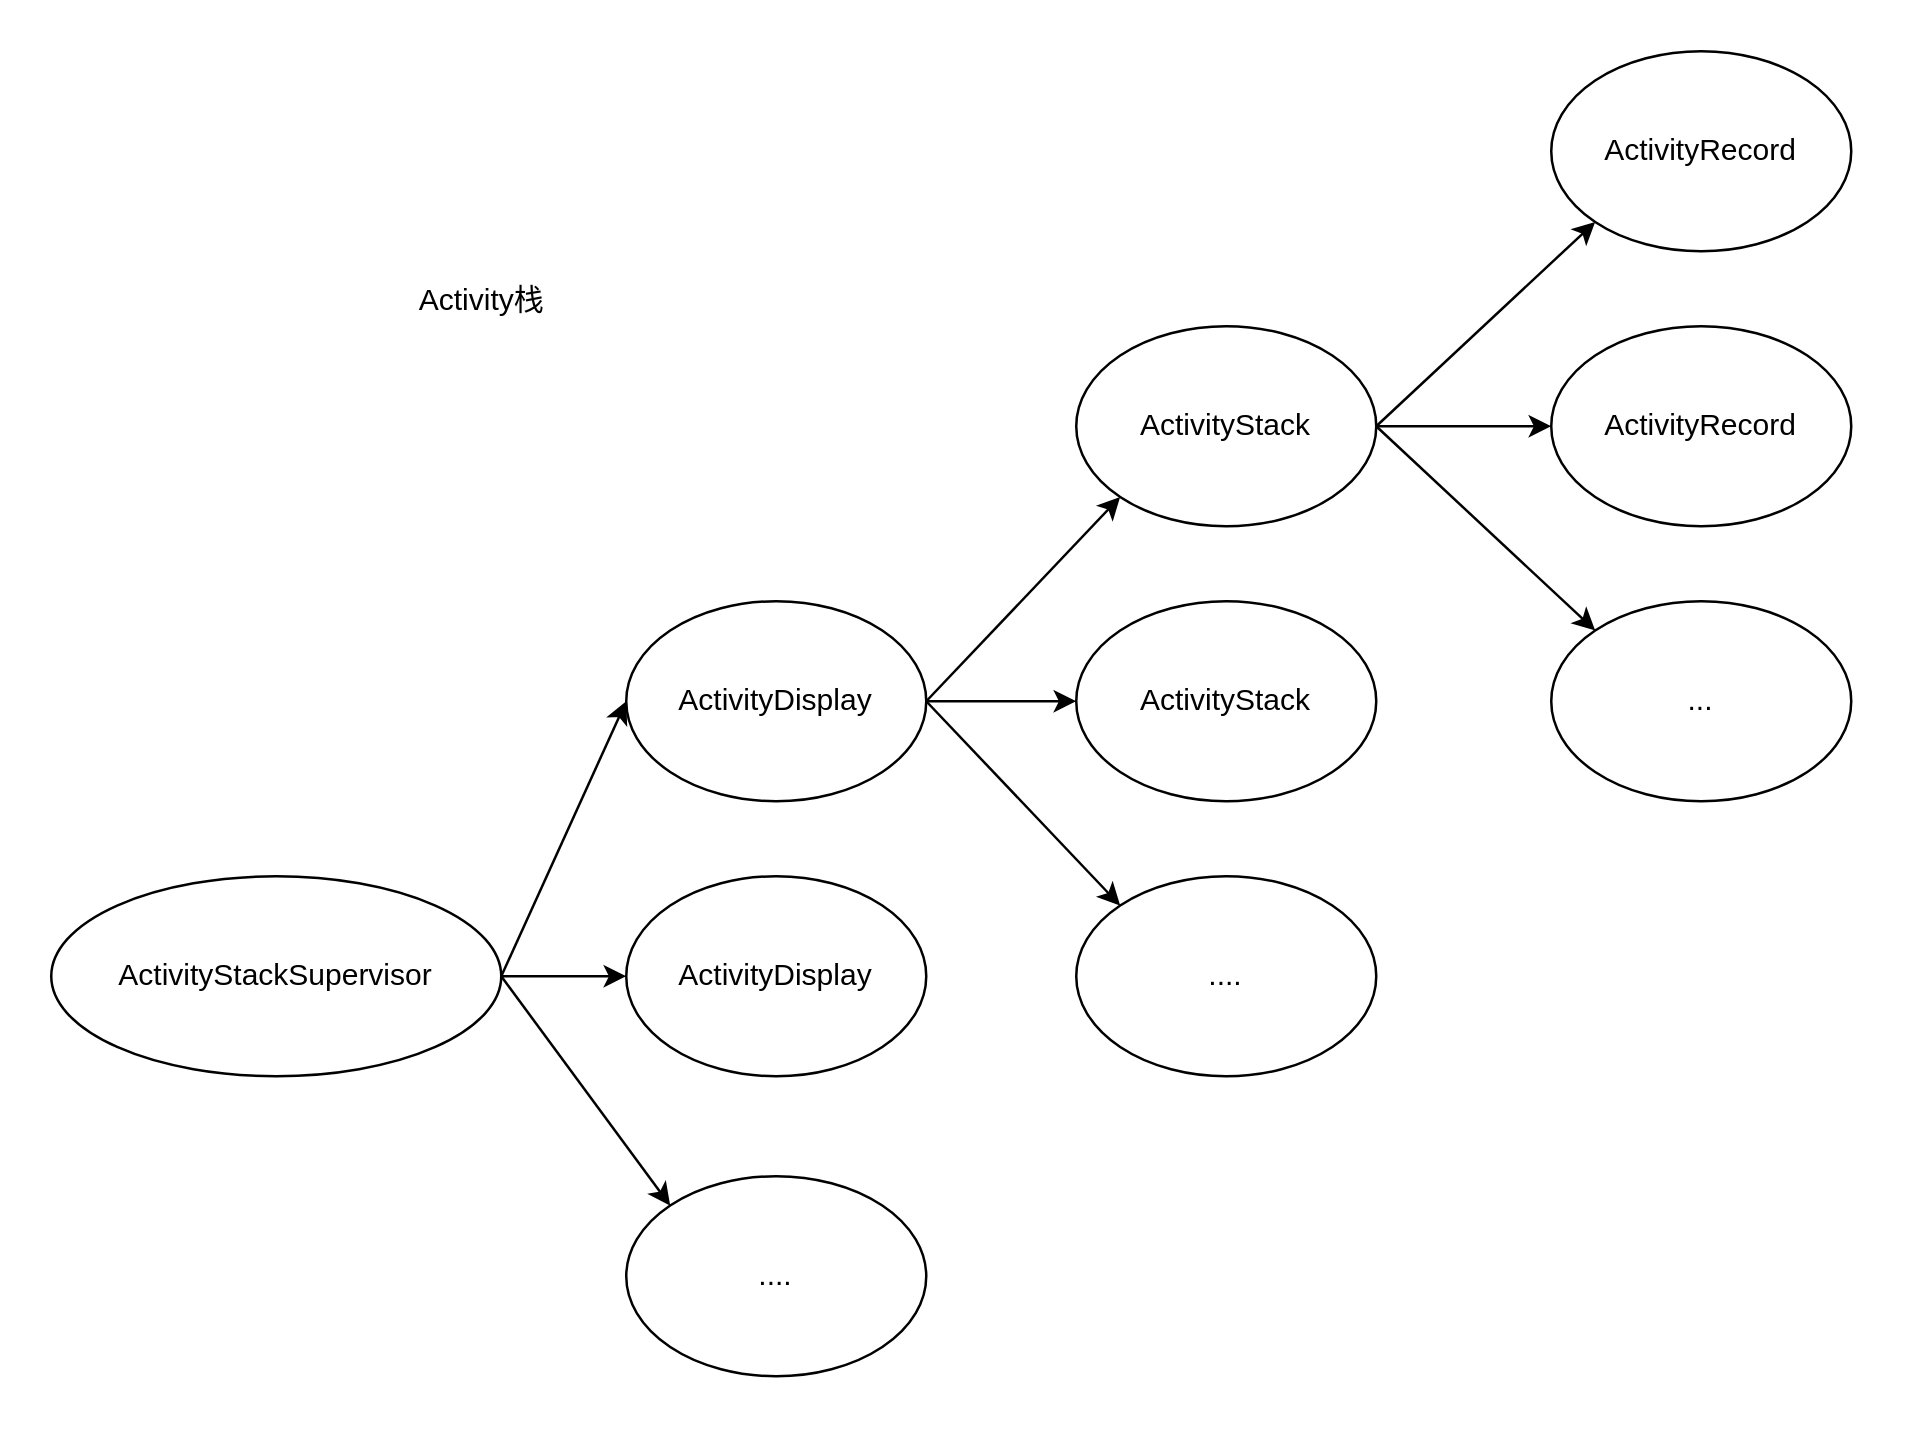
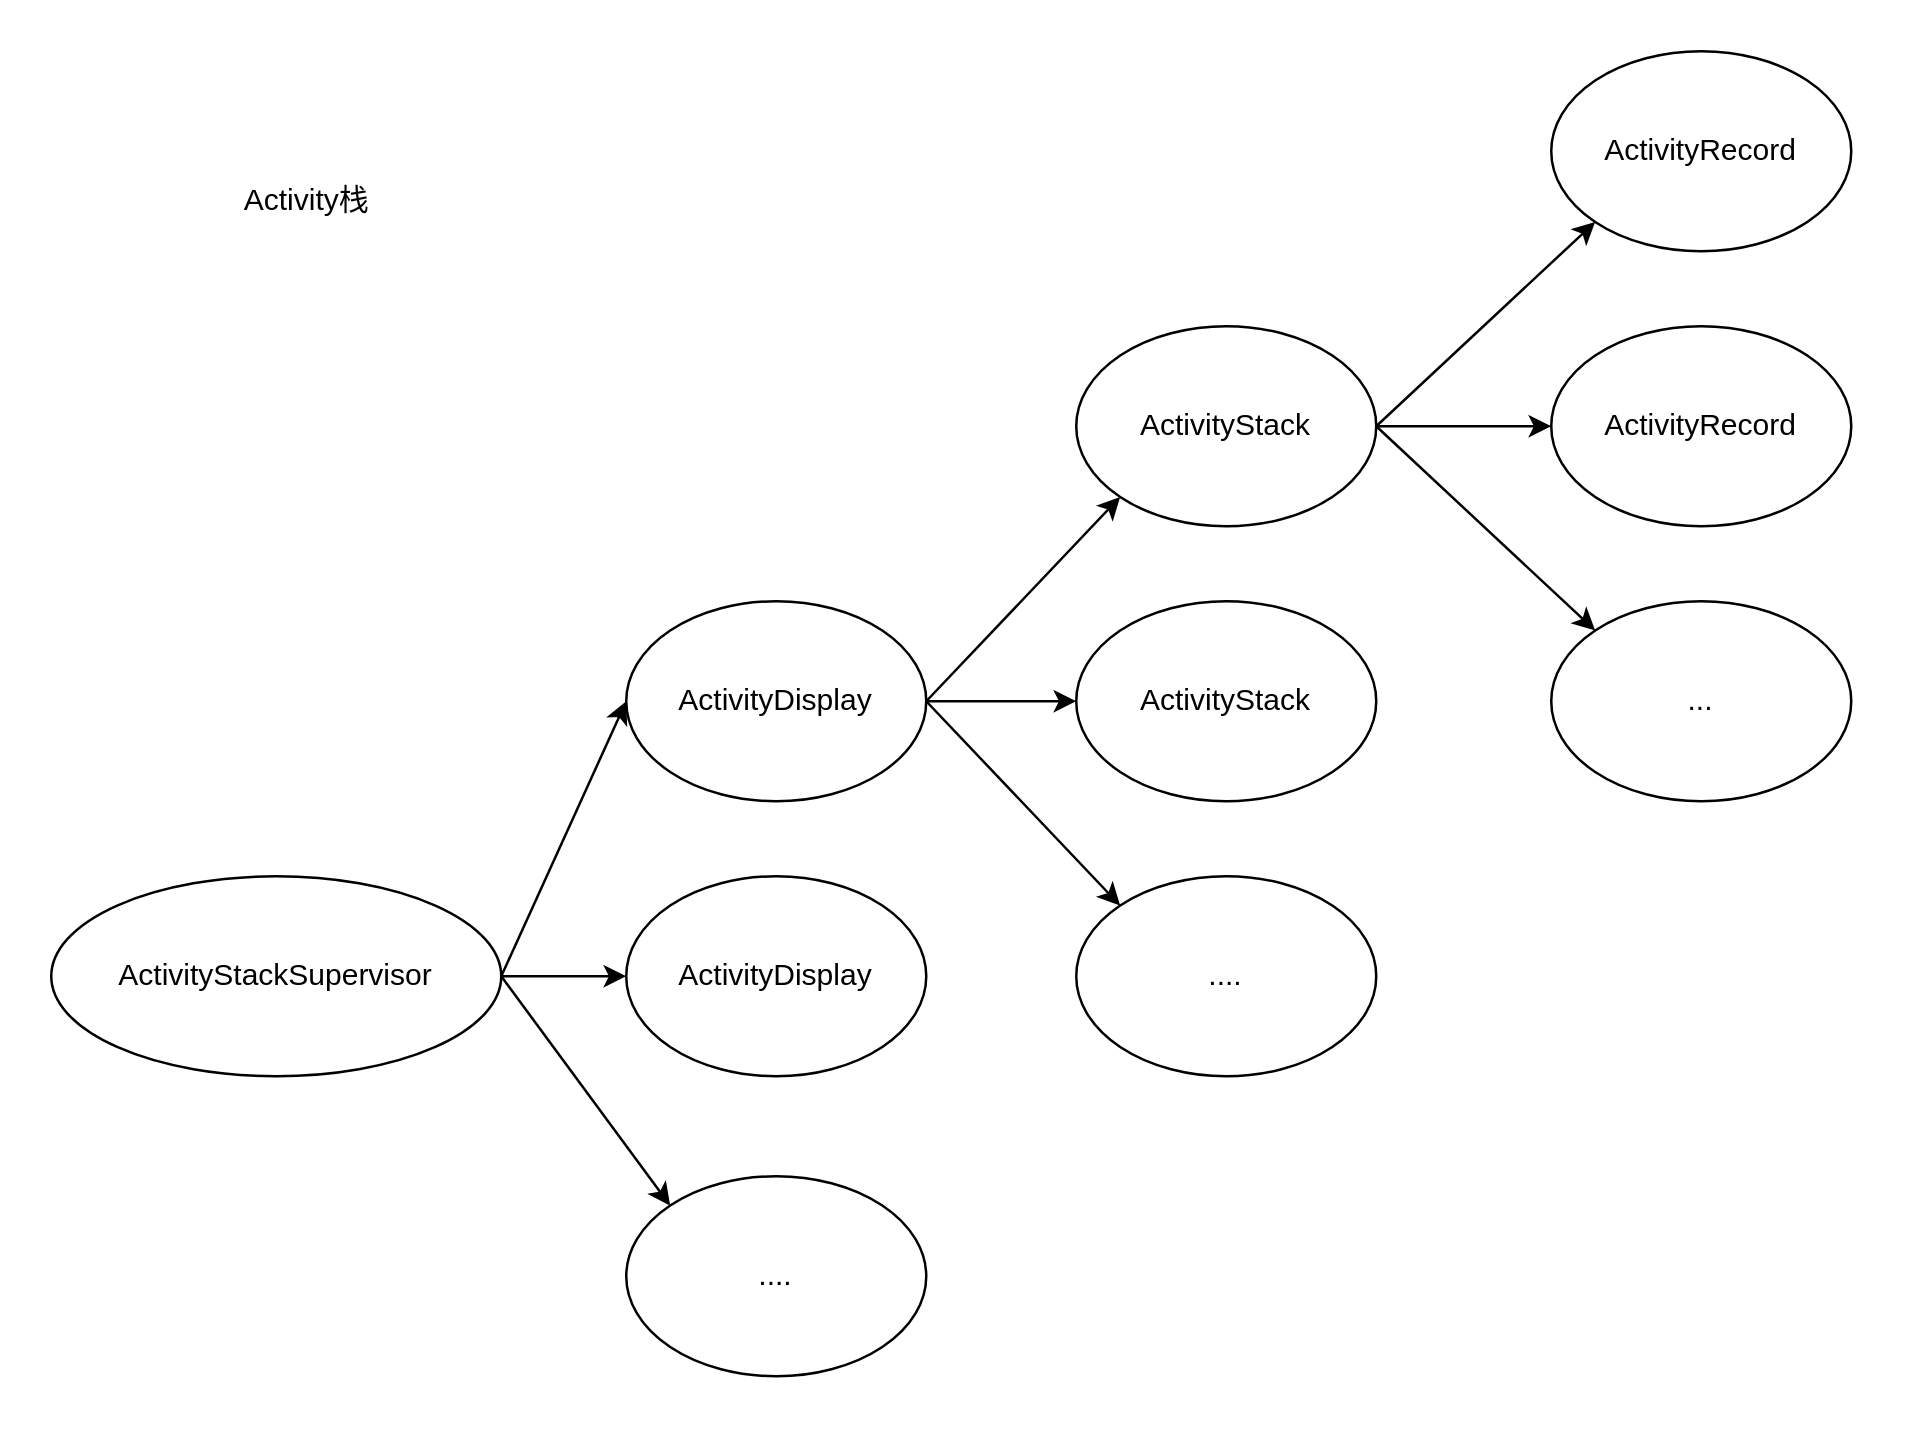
node "Activity栈": moved (483, 301) -> (308, 201)
